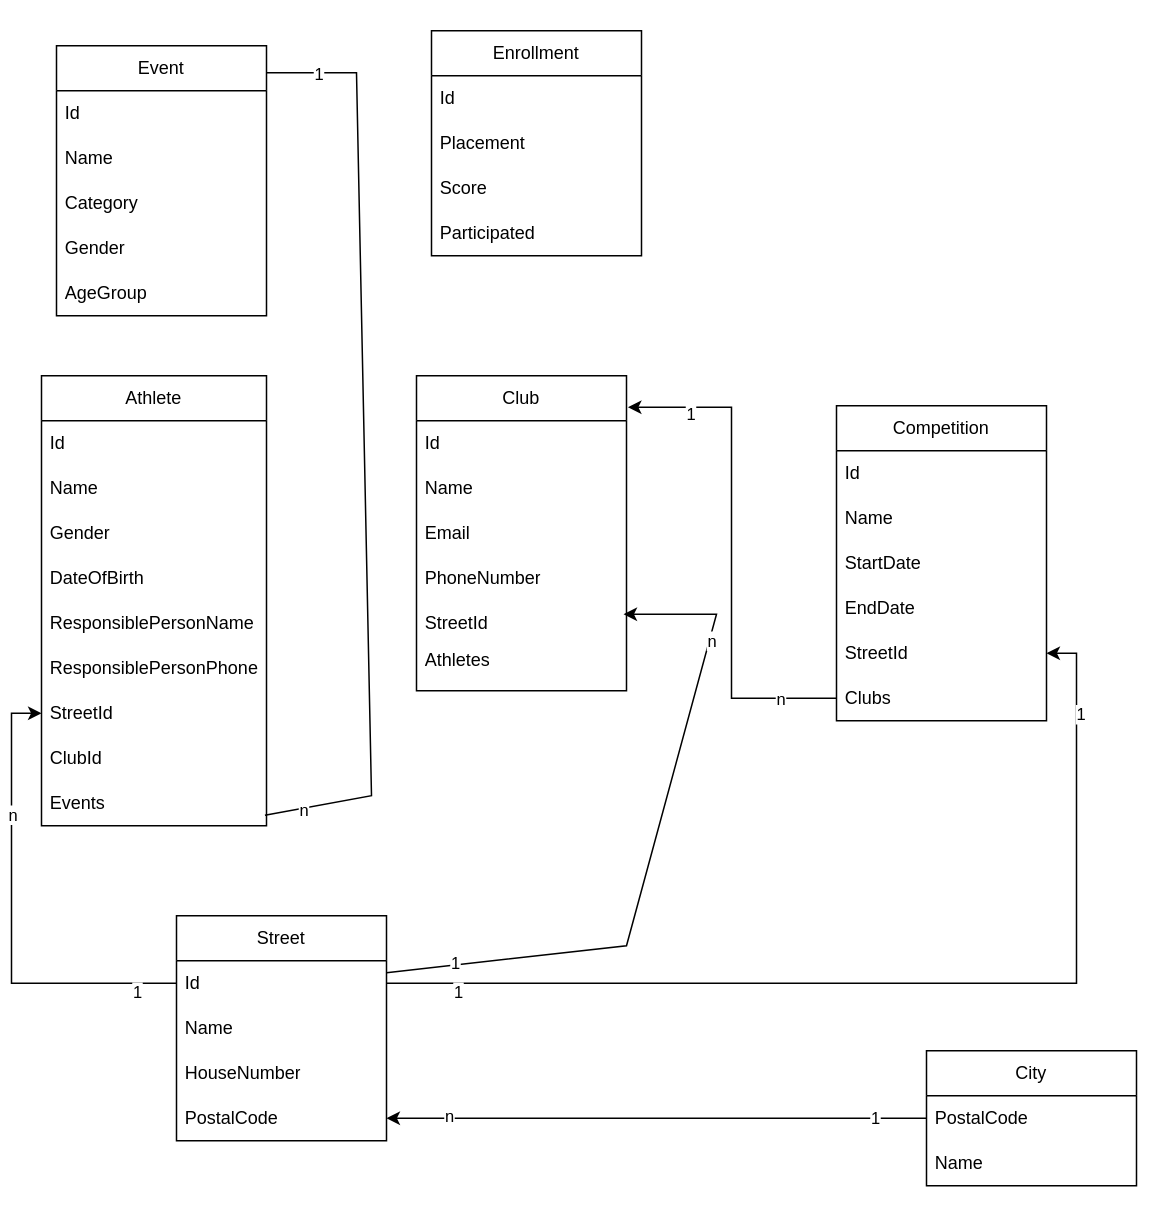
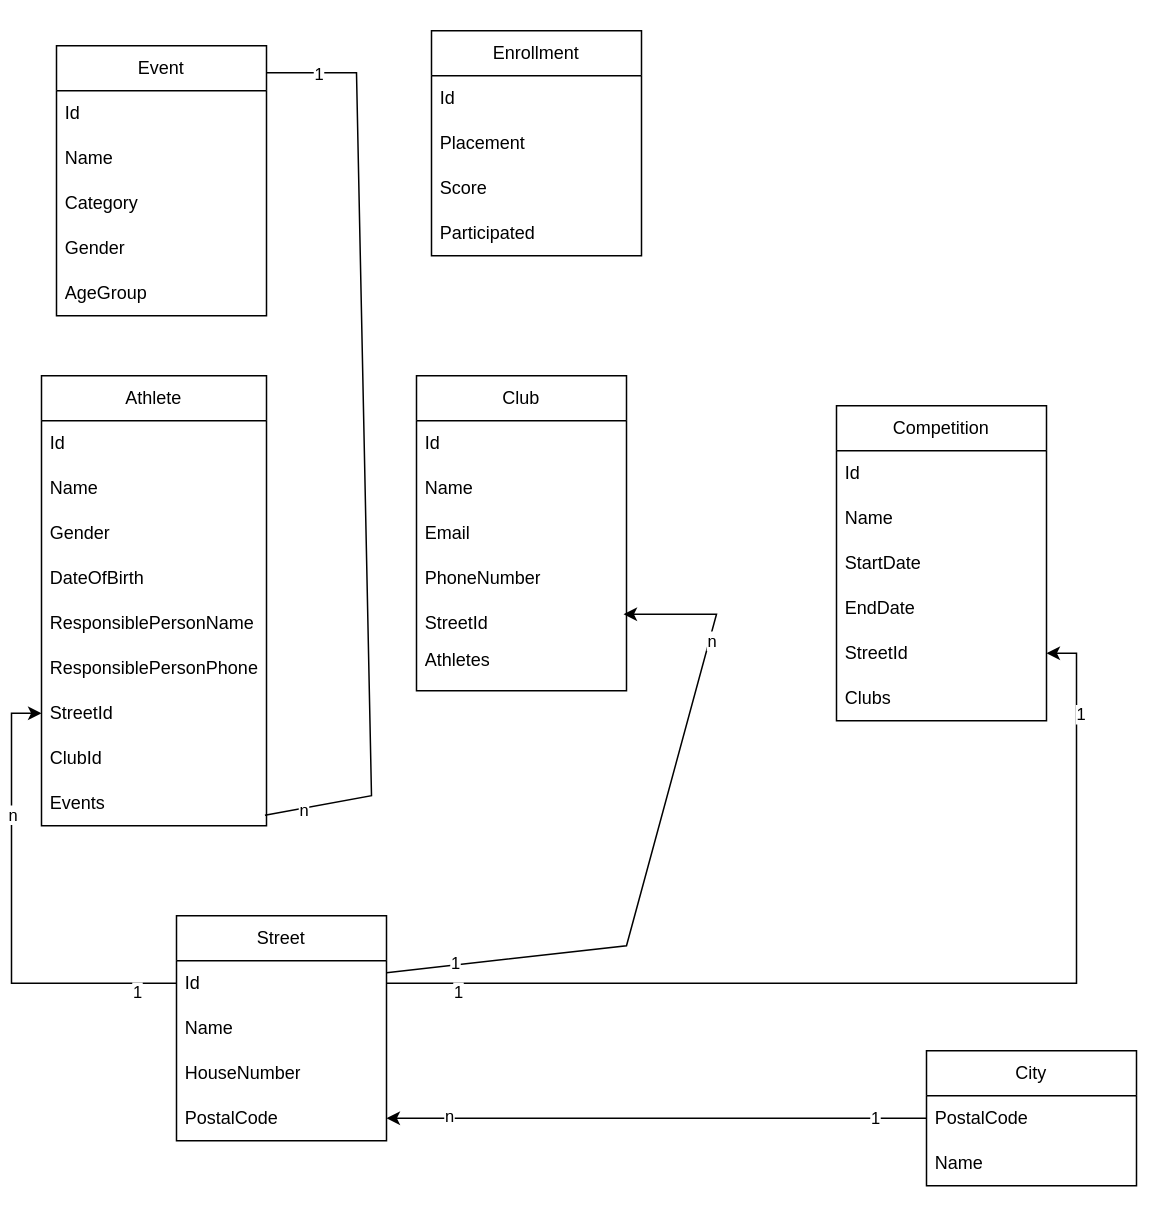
edge "Clubs" -> "Club": removed, labels "n", "1"
